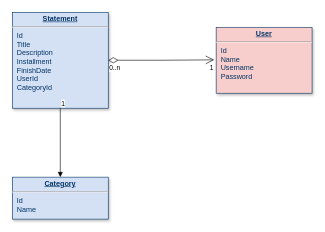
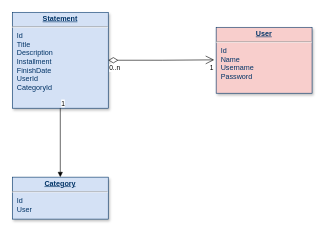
node "Category Id Name": label "Category Id Name" -> "Category Id User"
